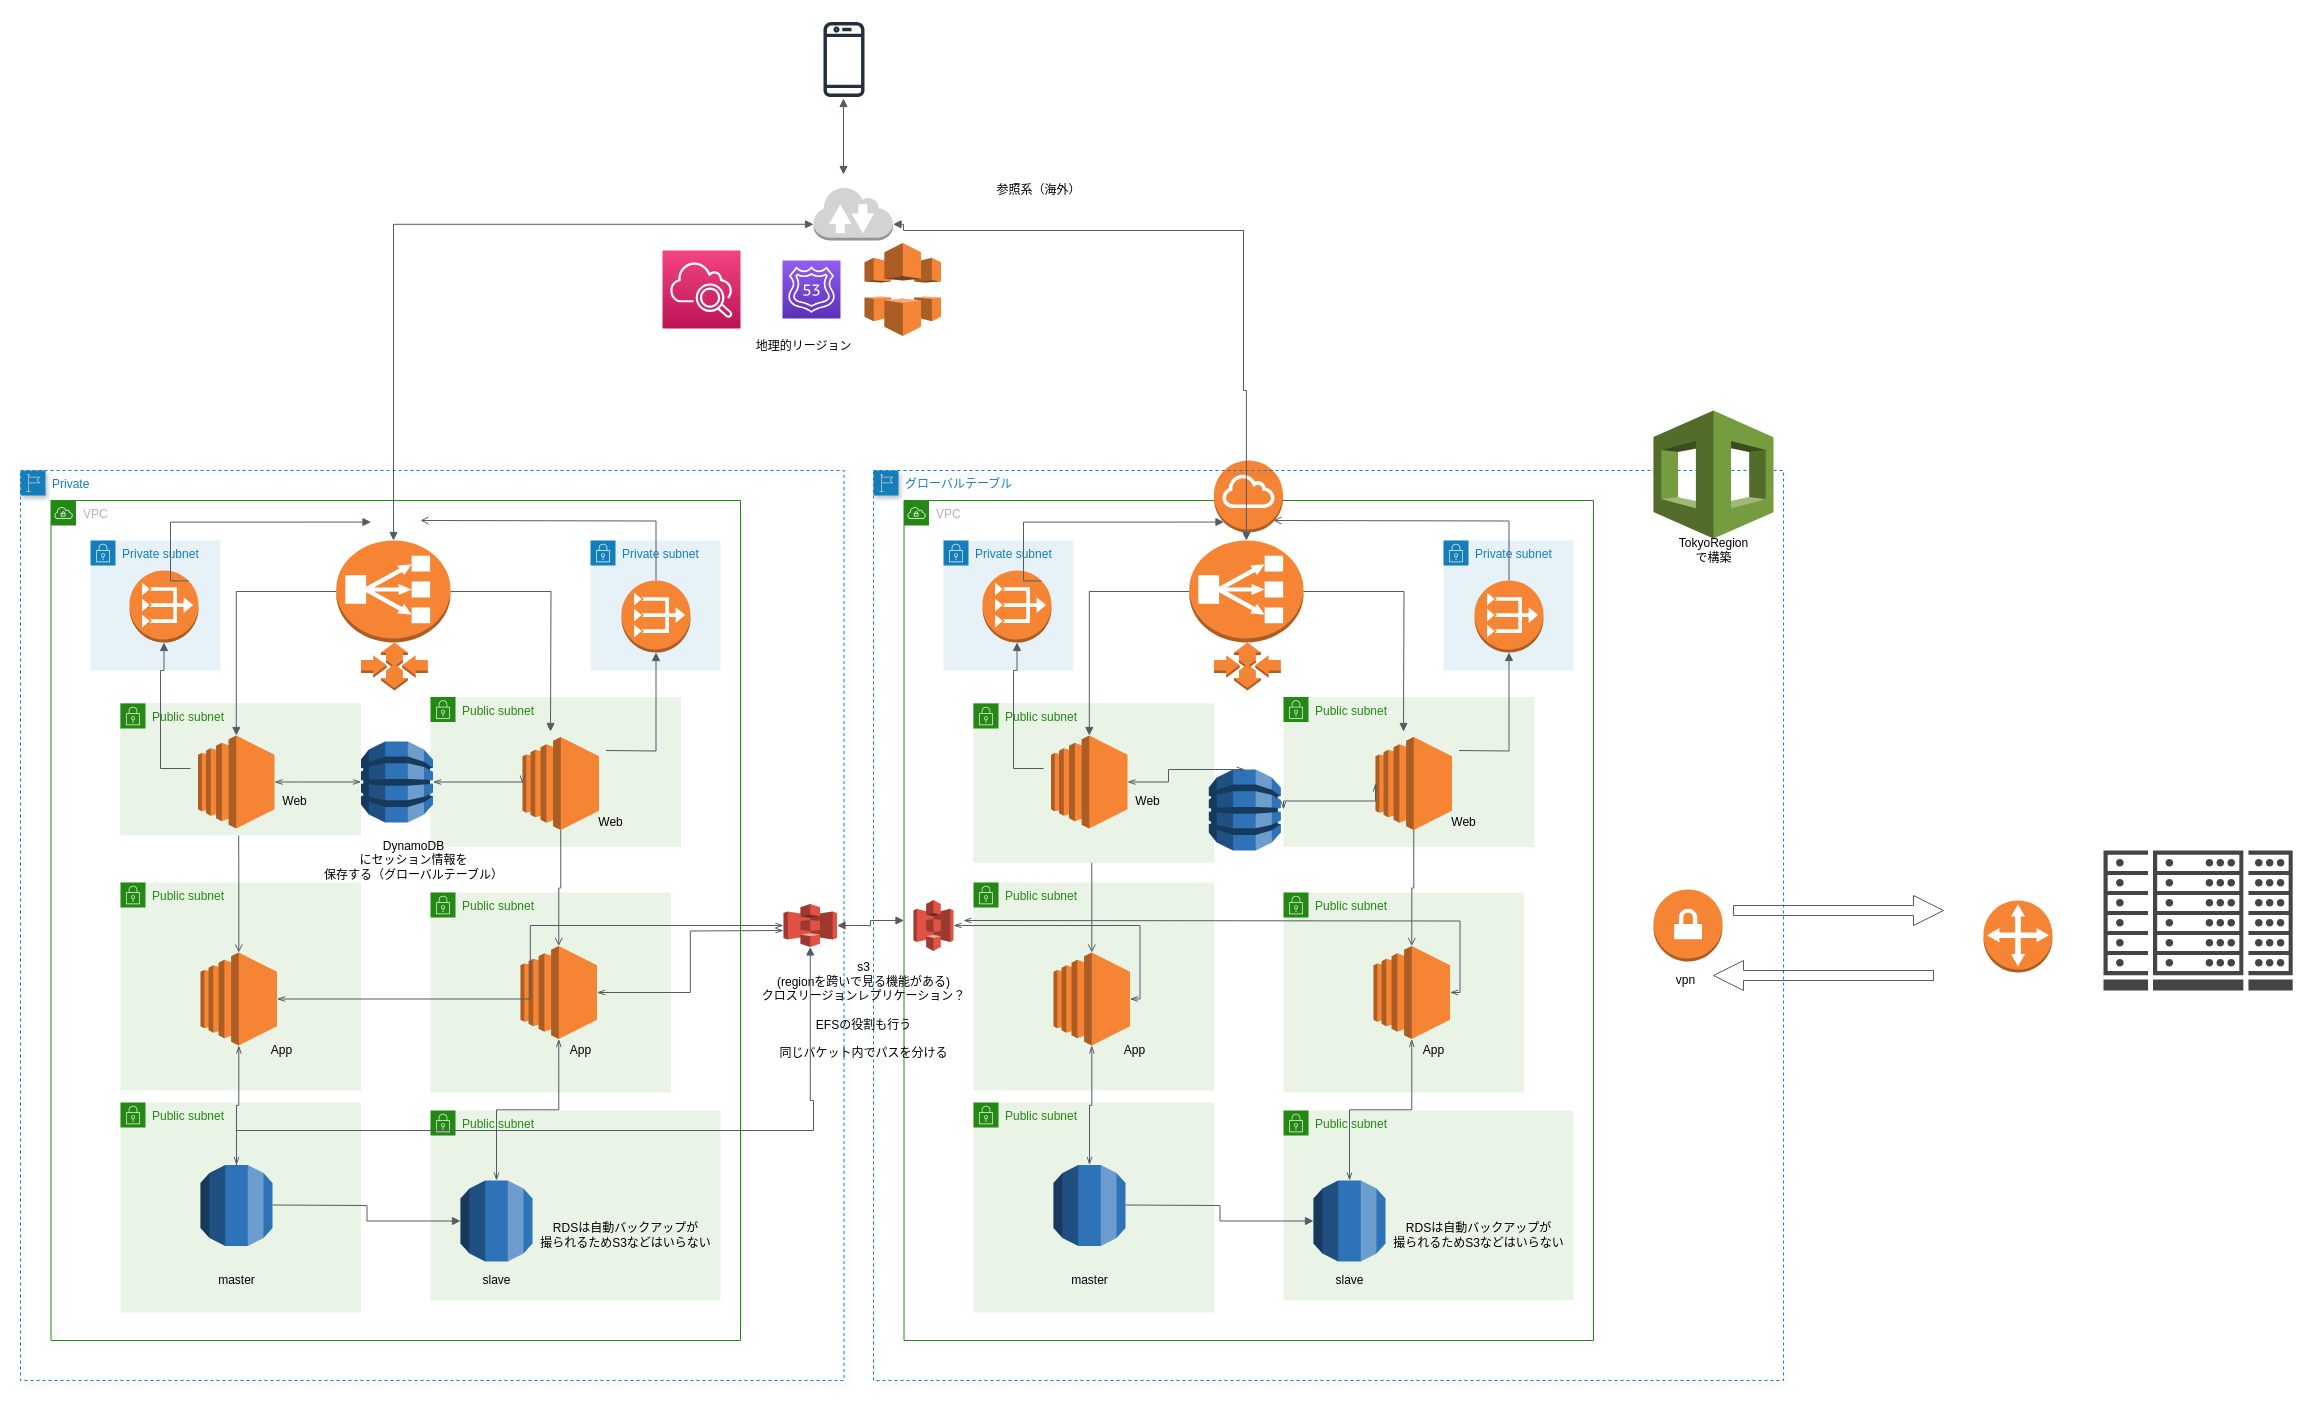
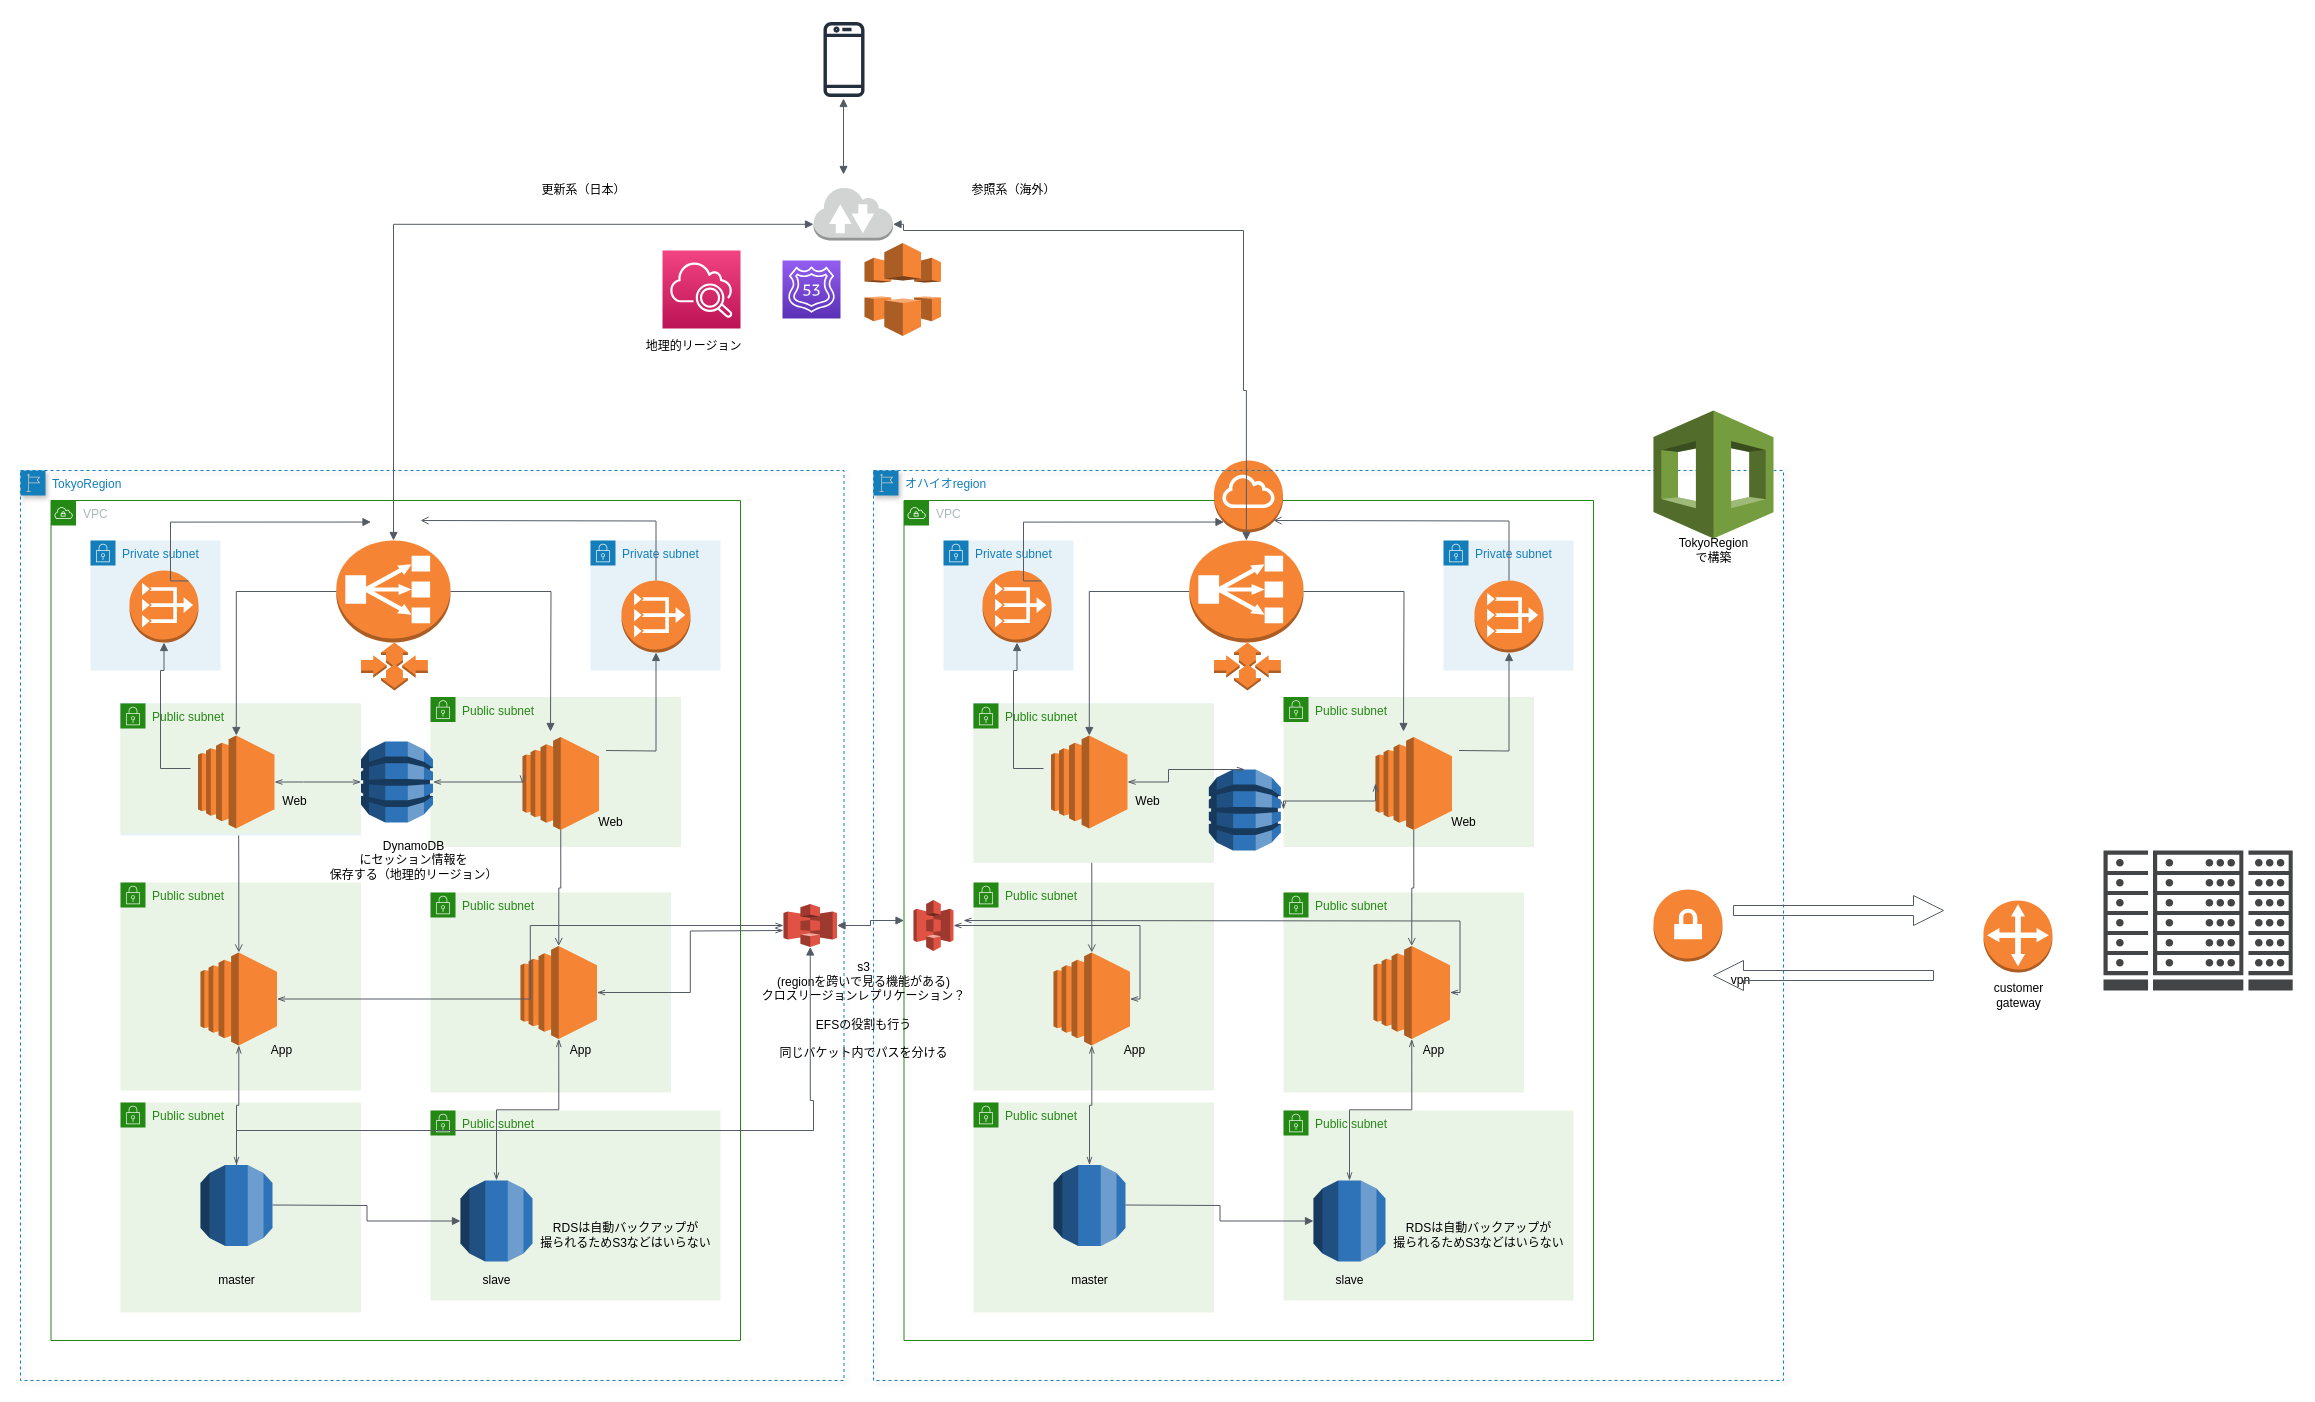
node "更新系（日本）": added
node "参照系（海外）": moved (1039, 191) -> (1014, 191)
node "地理的リージョン": moved (804, 346) -> (694, 346)
node "Private": label "Private" -> "TokyoRegion"
node "グローバルテーブル": label "グローバルテーブル" -> "オハイオregion"
node "DynamoDB にセッション情報を 保存する（グローバルテーブル）": label "DynamoDB にセッション情報を 保存する（グローバルテーブル）" -> "DynamoDB にセッション情報を 保存する（地理的リージョン）"
node "vpn": moved (1686, 981) -> (1741, 981)
node "customer gateway": added
